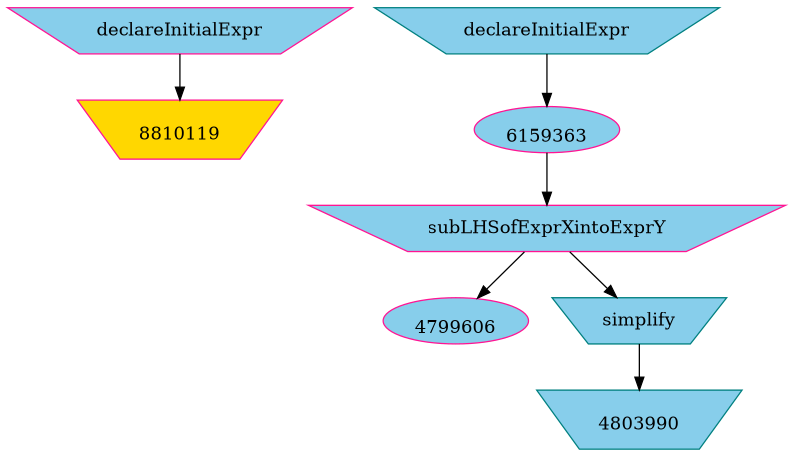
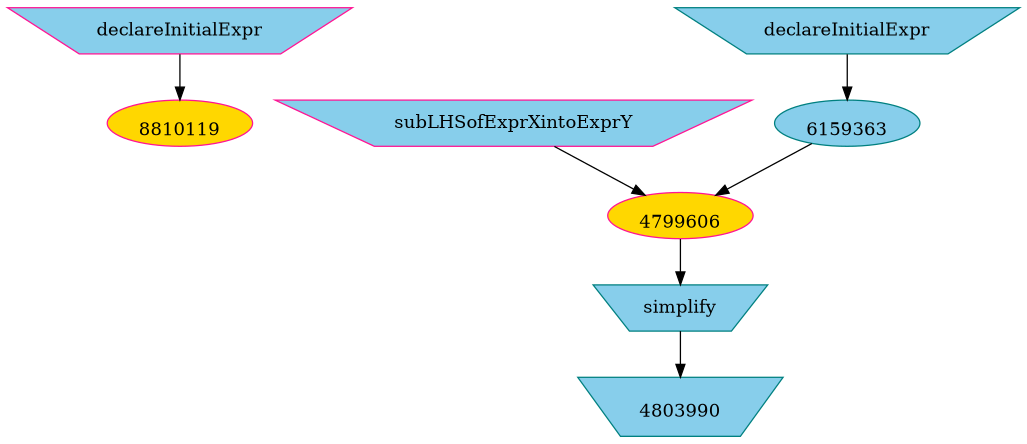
node "8810119": shape invtrapezium -> ellipse
node "6159363": color deeppink -> teal
edge "6159363" -> "subLHSofExprXintoExprY": now "6159363" -> "4799606"
edge "subLHSofExprXintoExprY" -> "simplify": now "4799606" -> "simplify"
node "4799606": fillcolor skyblue -> gold
